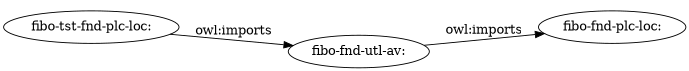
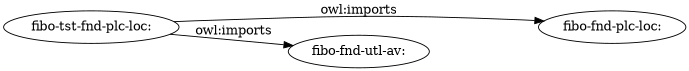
edge "fibo-fnd-utl-av:" -> "fibo-fnd-plc-loc:": now "fibo-tst-fnd-plc-loc:" -> "fibo-fnd-plc-loc:"
